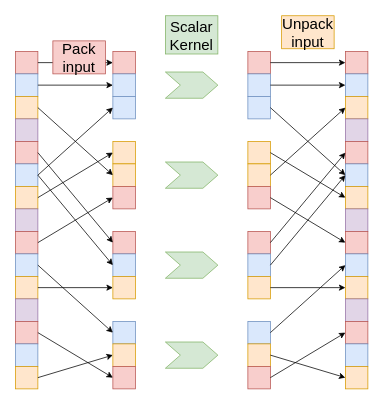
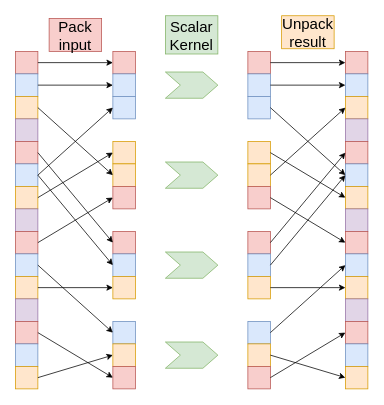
node "Unpack input": label "Unpack input" -> "Unpack result"
node "Pack input": moved (79, 57) -> (75, 35)
